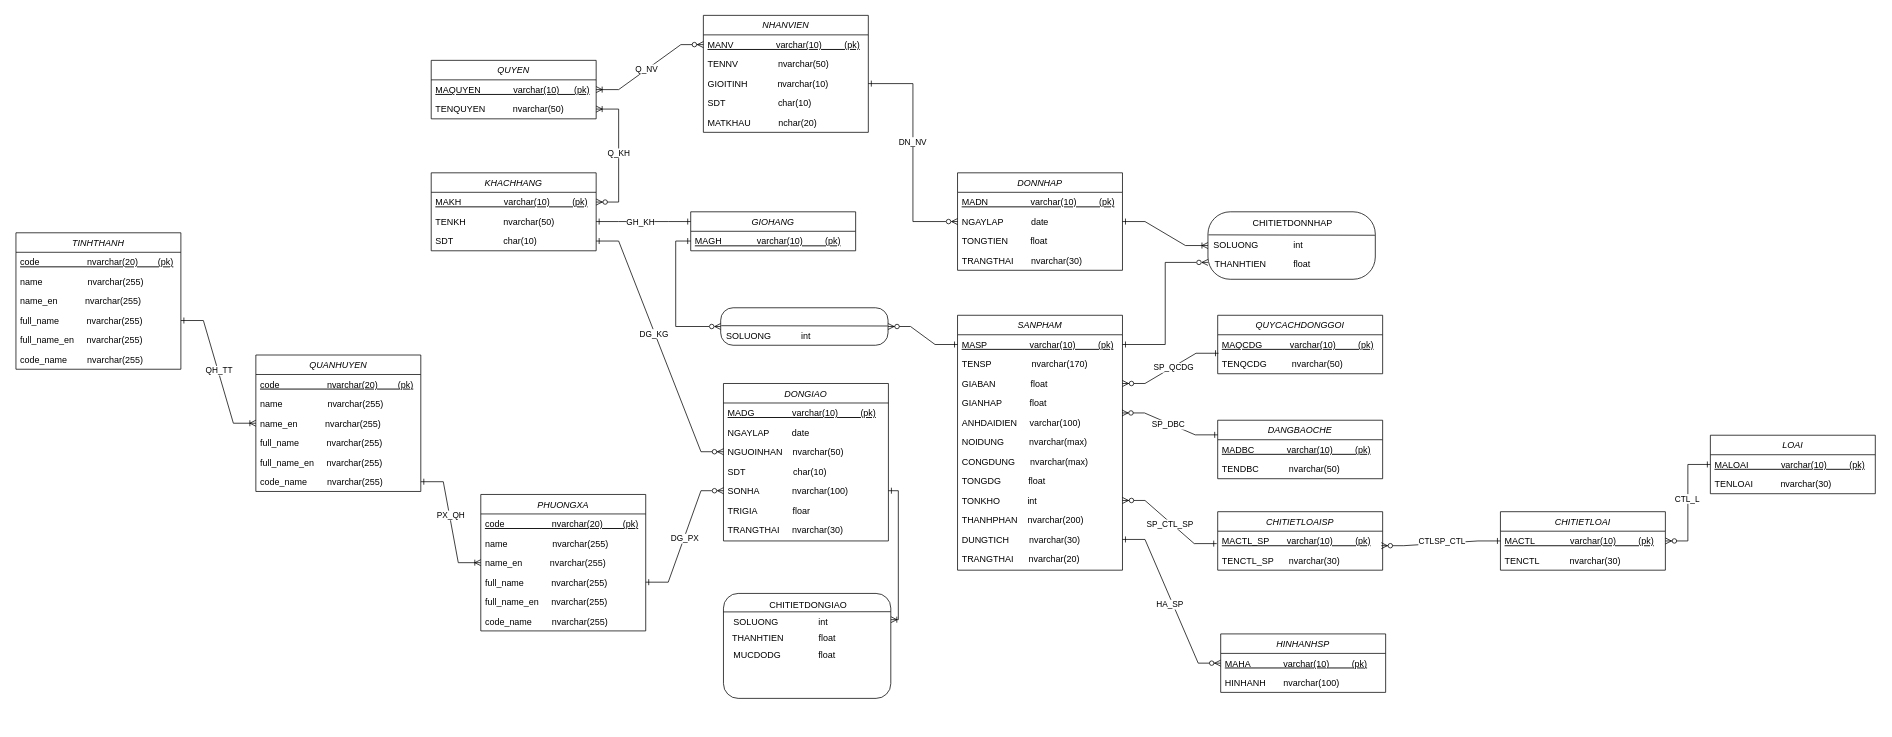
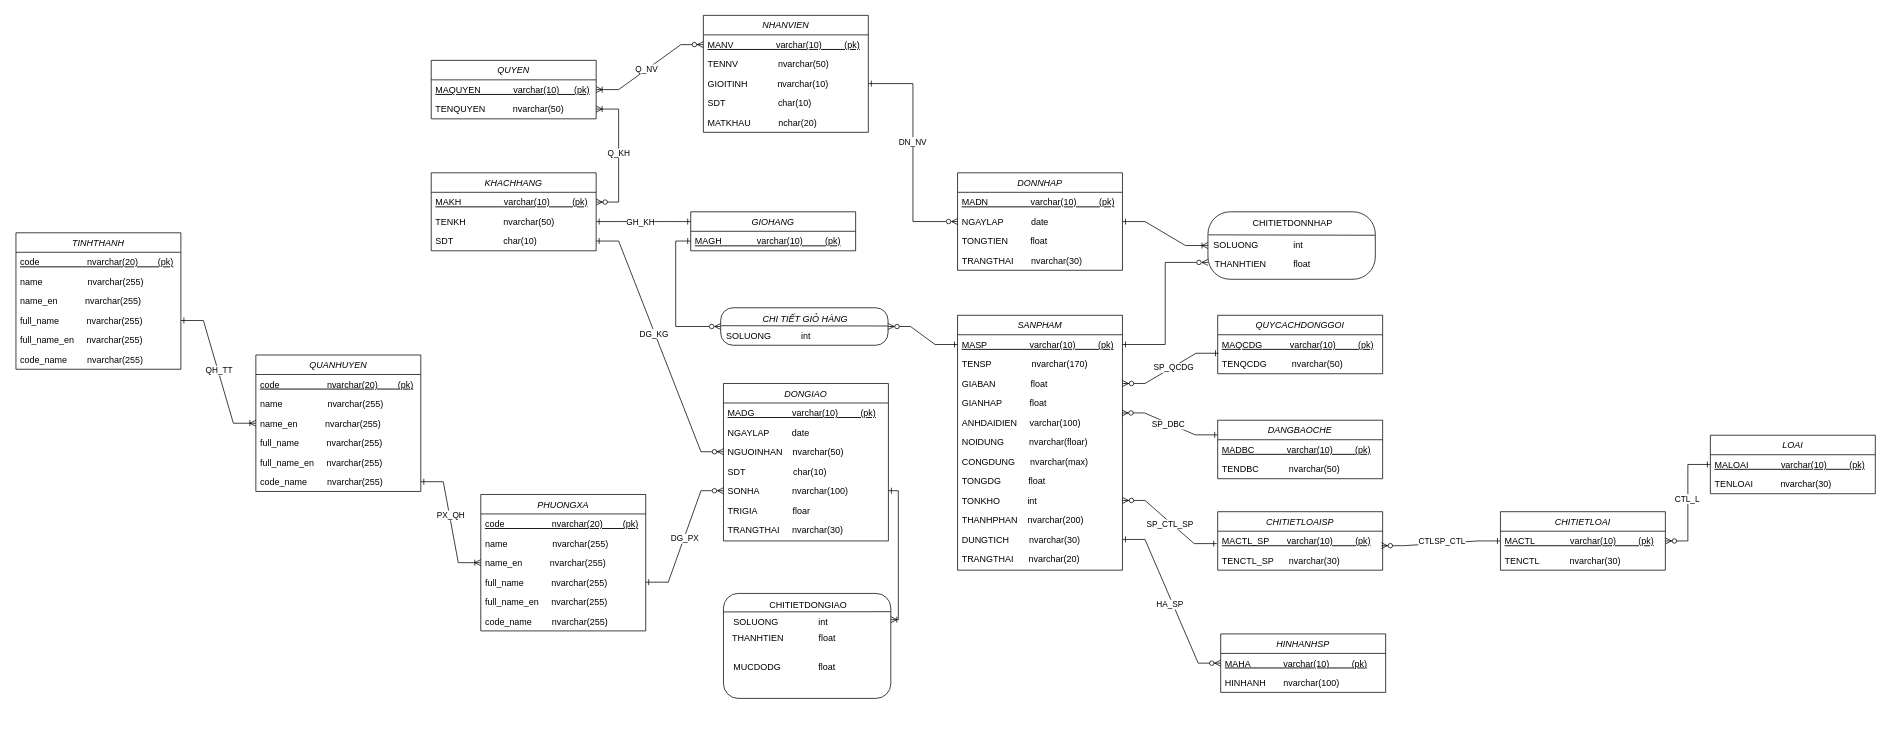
node "CHI TIẾT GIỎ HÀNG": added
node "NOIDUNG nvarchar(max)": label "NOIDUNG nvarchar(max)" -> "NOIDUNG nvarchar(floar)"
node "MUCDODG float": moved (808, 653) -> (808, 664)
